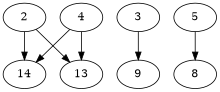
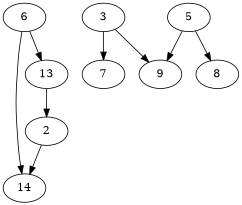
node "4": label "4" -> "6"
edge "2" -> "13": reversed
edge "5" -> "9": added
node "7": added
